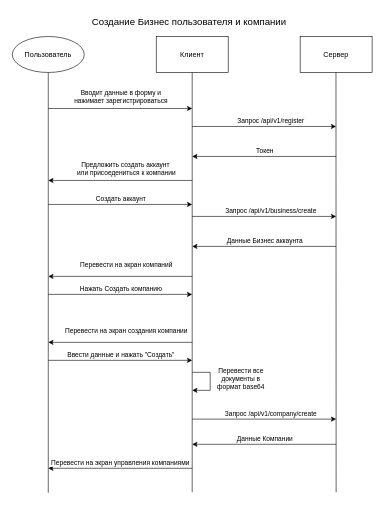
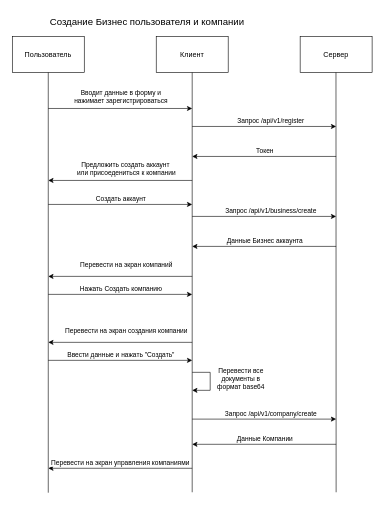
node "Создание Бизнес пользователя и компании": moved (189, 21) -> (147, 21)
node "Пользователь": shape ellipse -> rectangle
